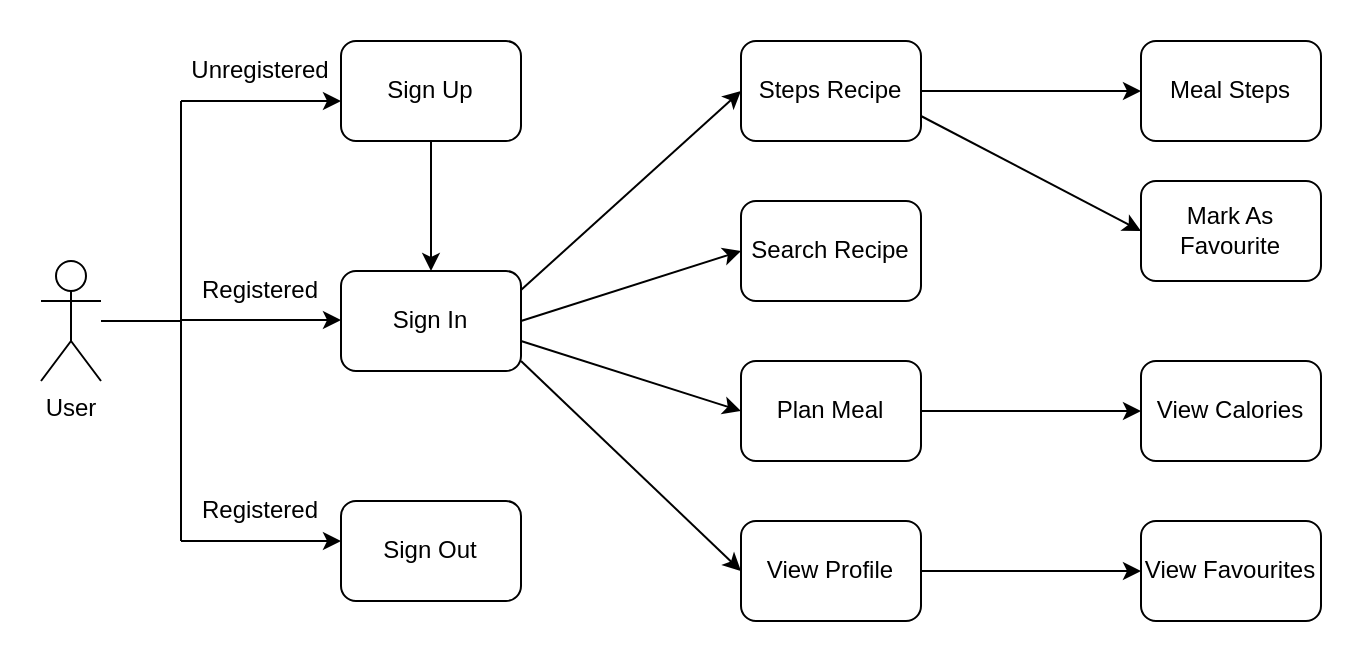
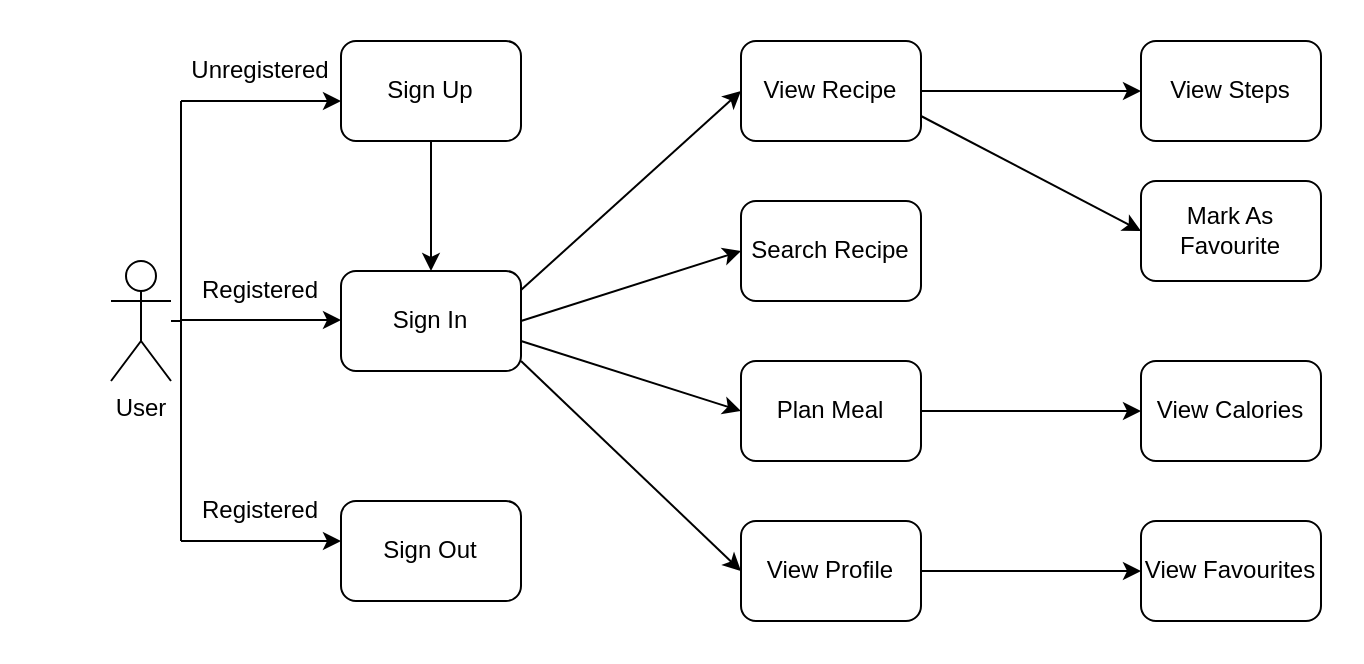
node "Steps Recipe": label "Steps Recipe" -> "View Recipe"
node "Meal Steps": label "Meal Steps" -> "View Steps"
node "User": moved (71, 321) -> (141, 321)
